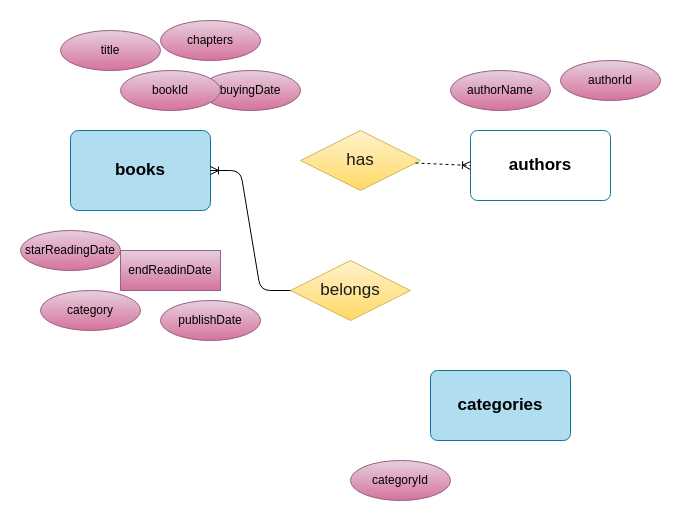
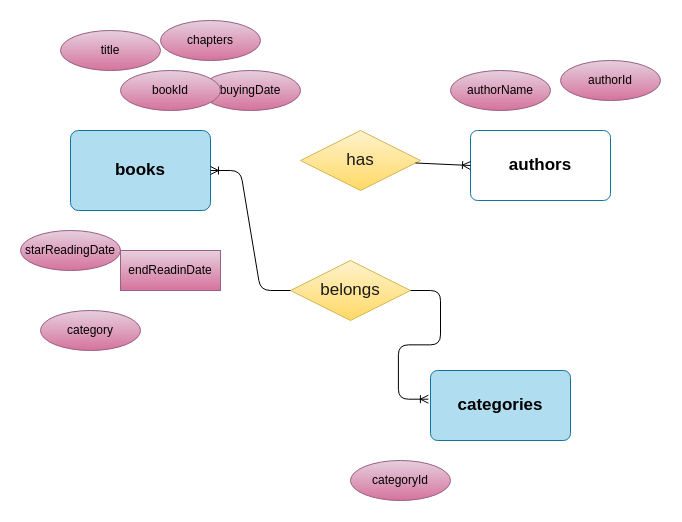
edge "has" -> "authors": style dashed -> solid
node "category": moved (91, 311) -> (91, 331)
node "publishDate": removed
edge "belongs" -> "categories": added
